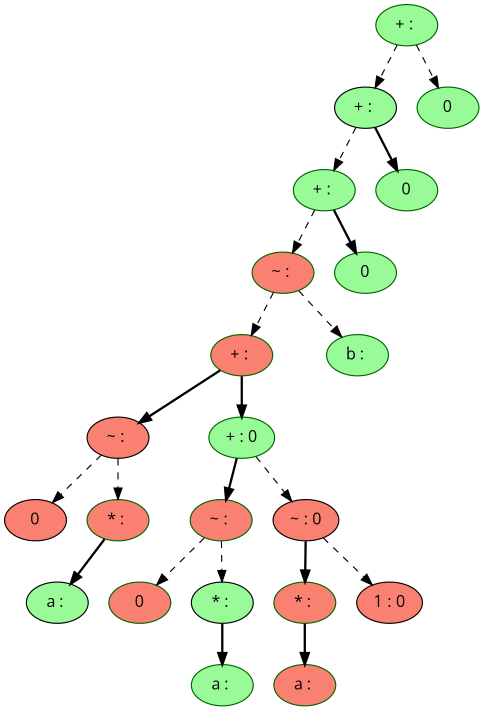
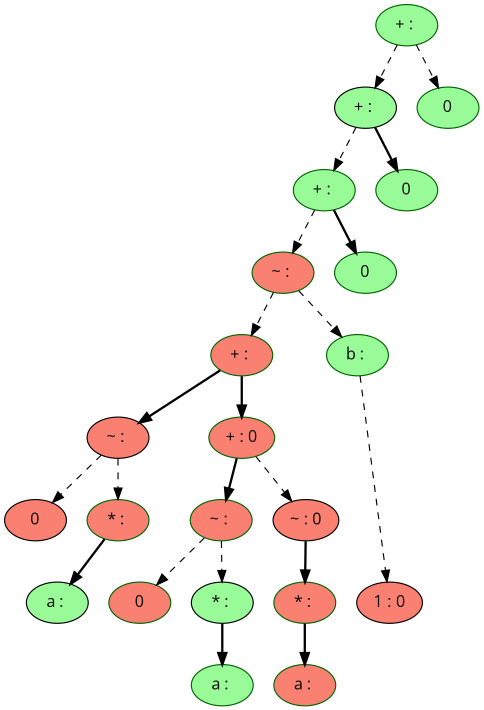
node "+ : 0": fillcolor palegreen -> salmon
edge "~ : 0" -> "1 : 0": now "b :" -> "1 : 0"
